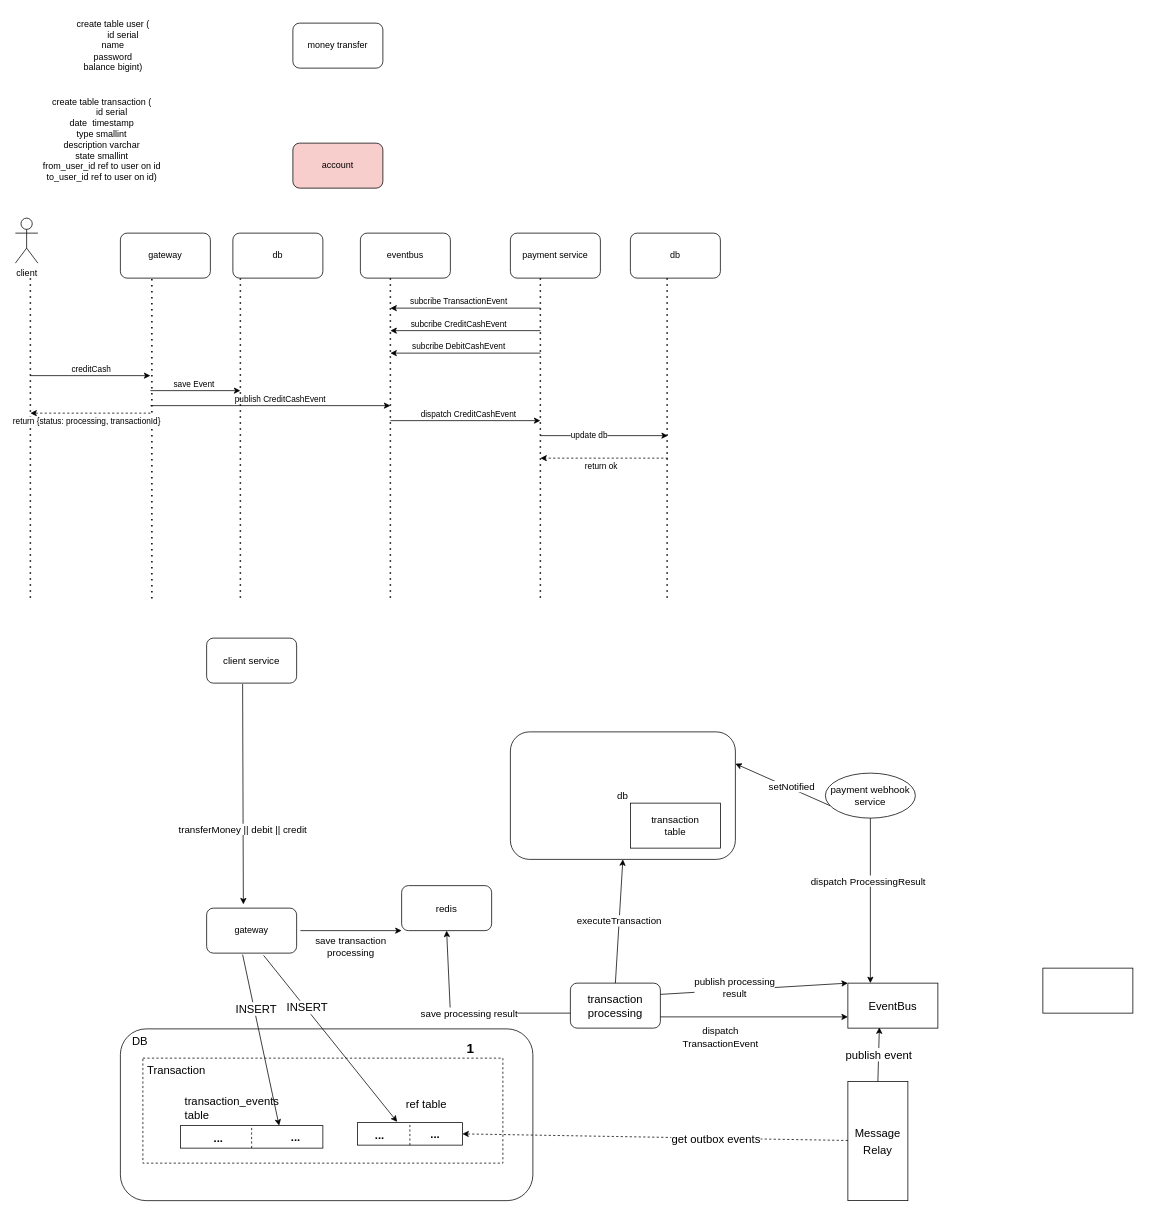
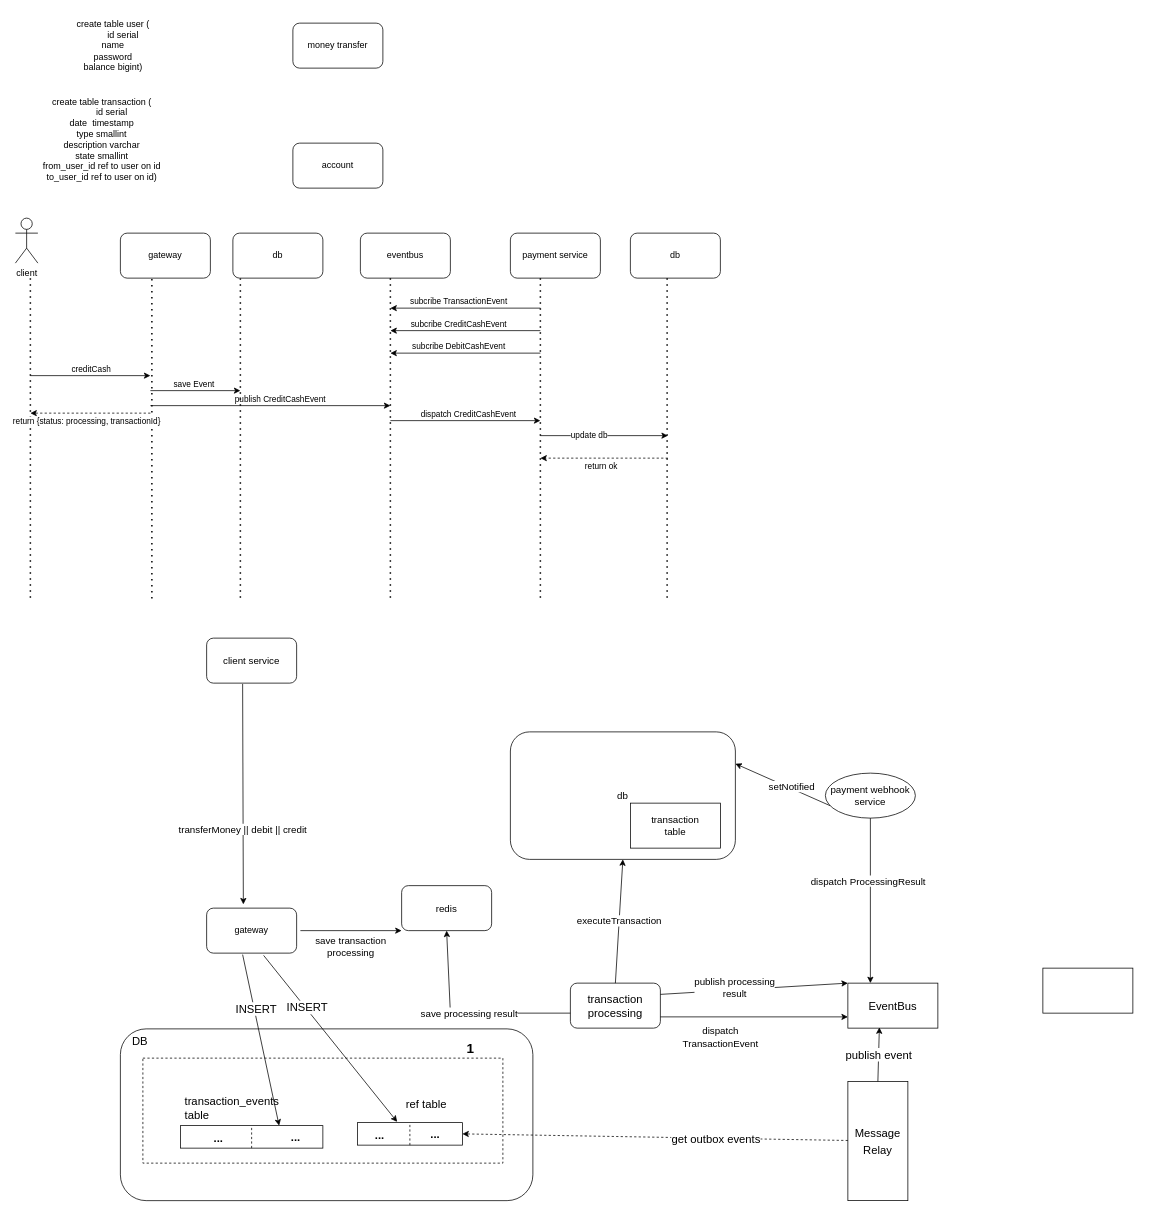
node "account": fillcolor #f8cecc -> #ffffff
node "Transaction": removed
